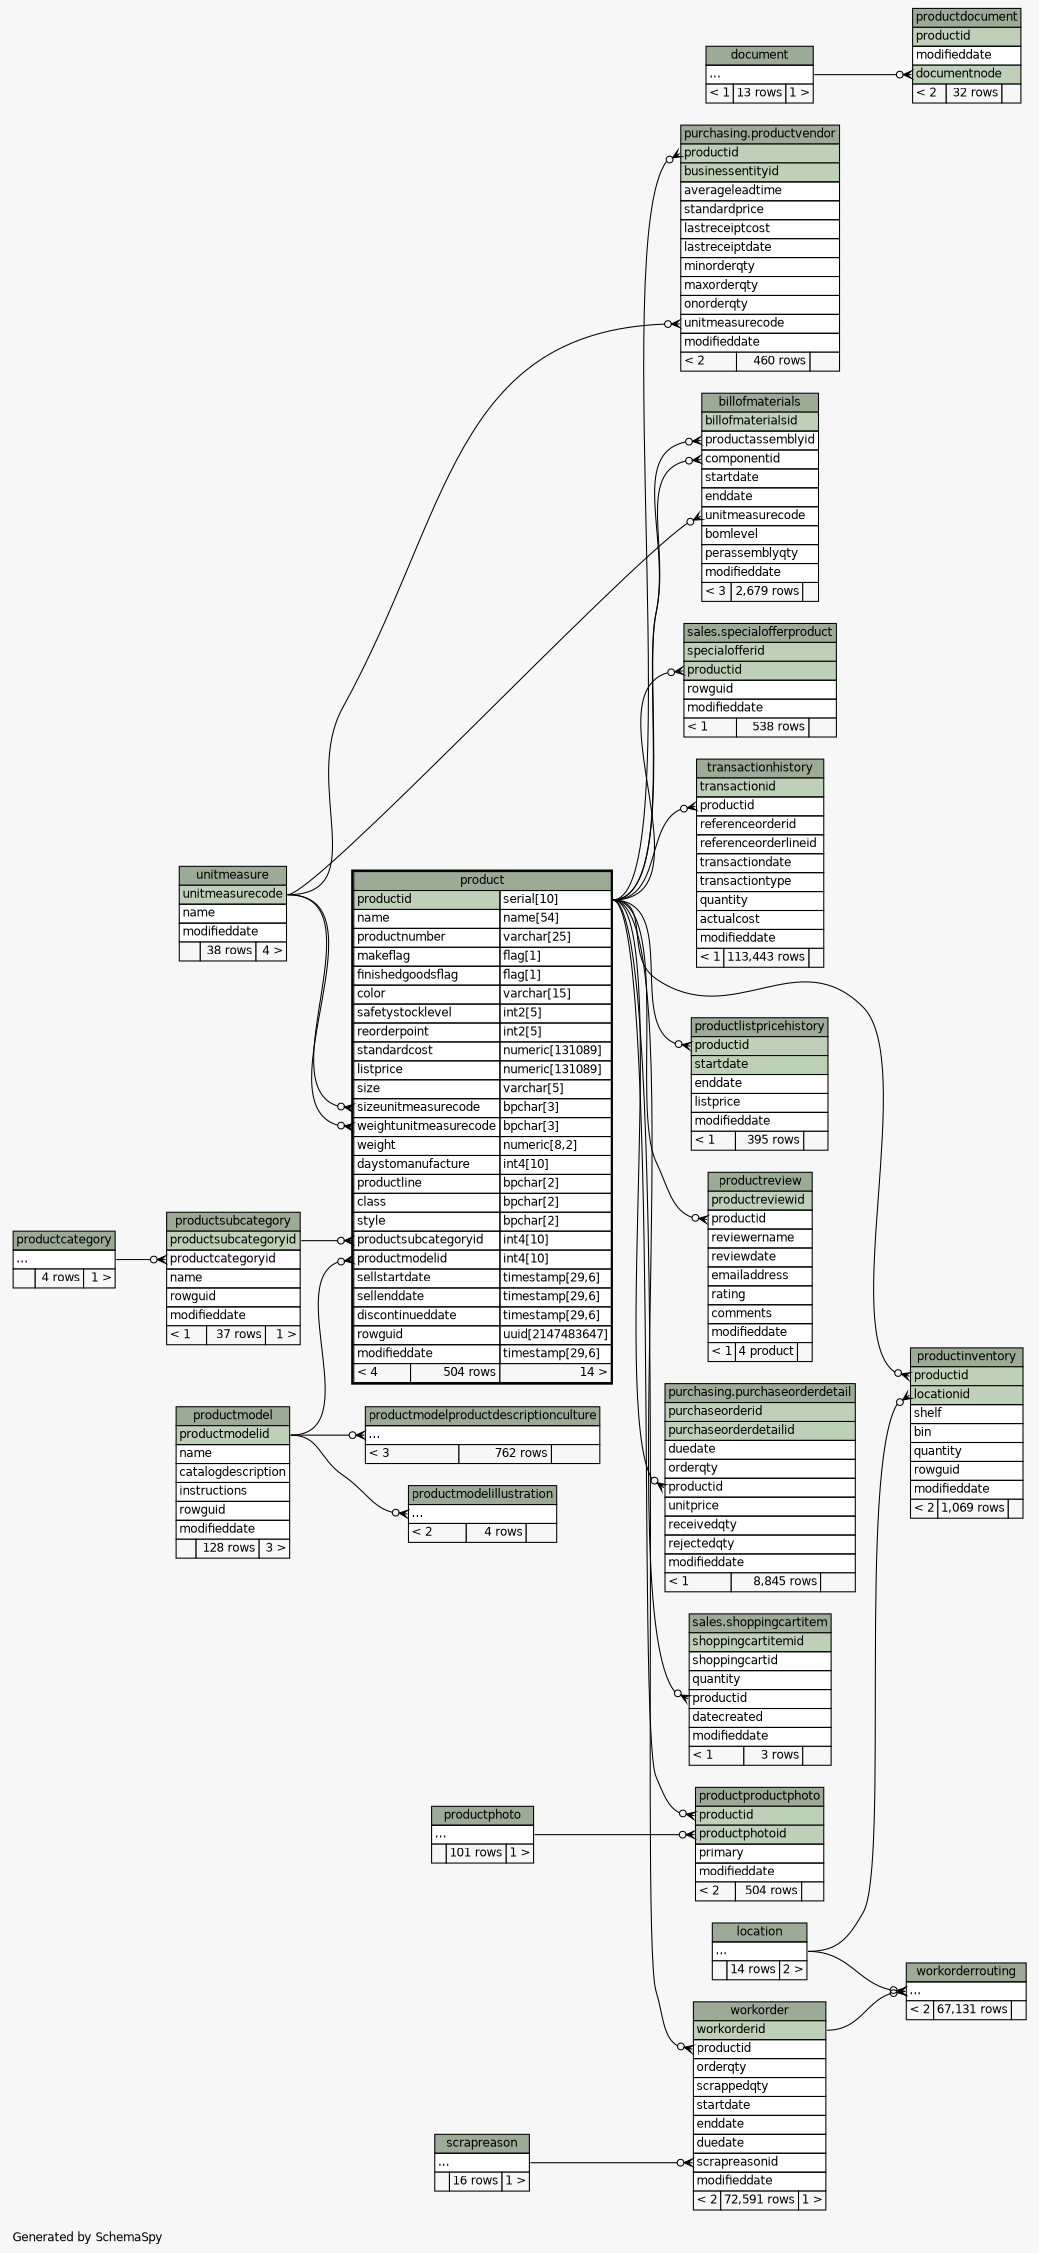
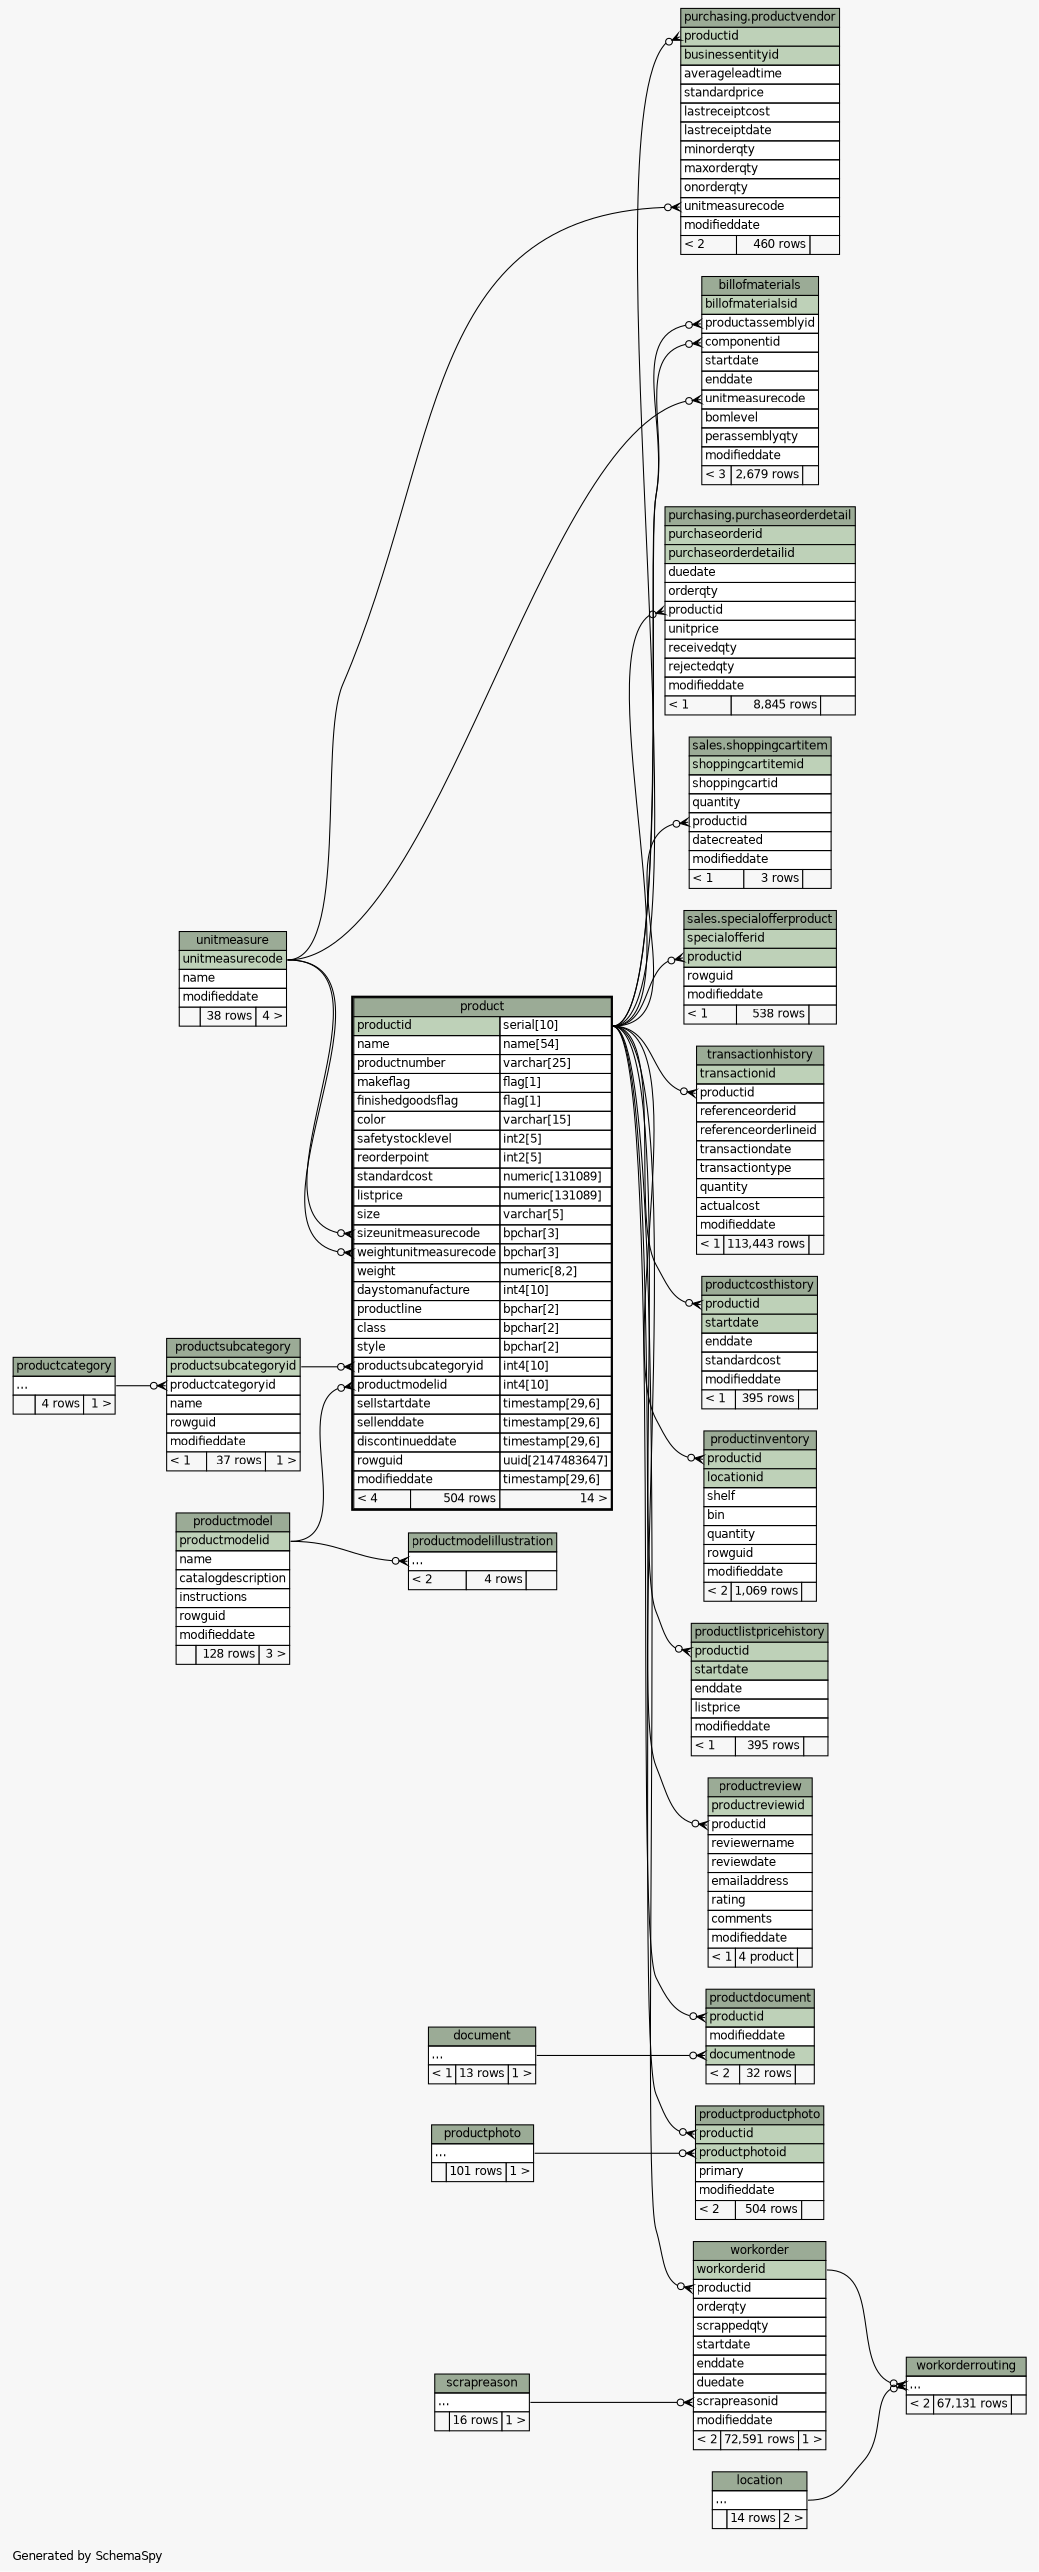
node "productcosthistory": added
node "productmodelproductdescriptionculture": removed
edge "product" -> "productdocument": added
edge "location" -> "productinventory": removed
